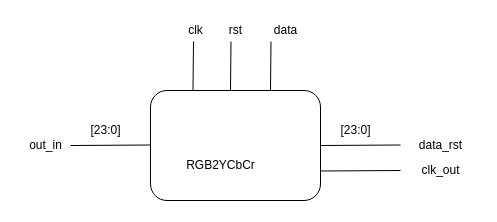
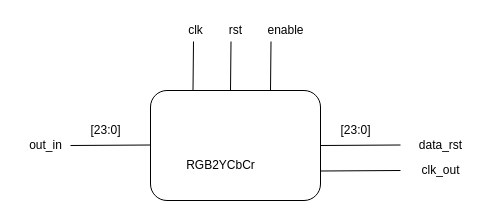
node "data": label "data" -> "enable"
